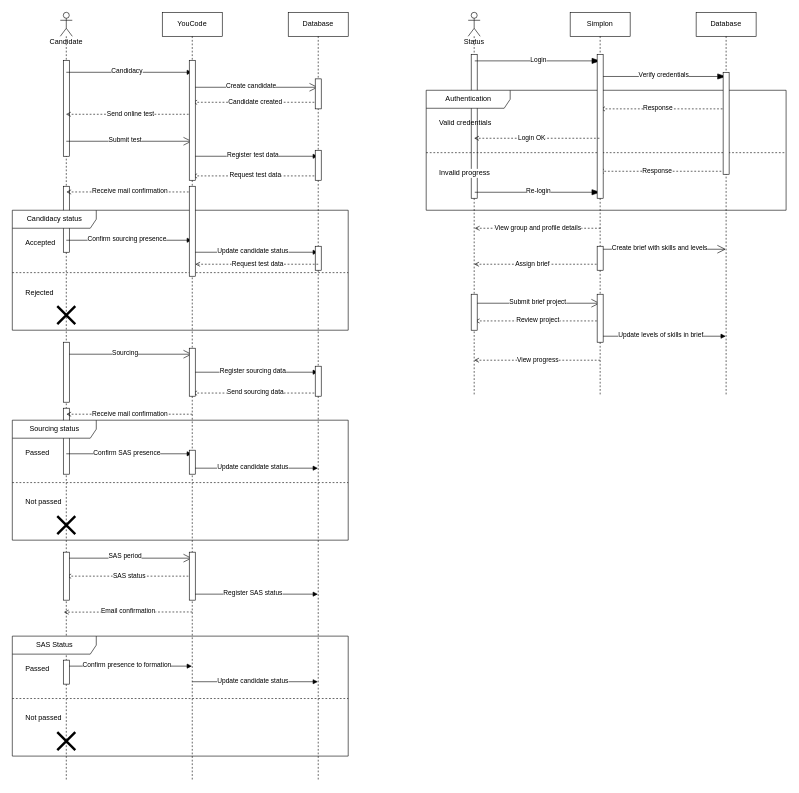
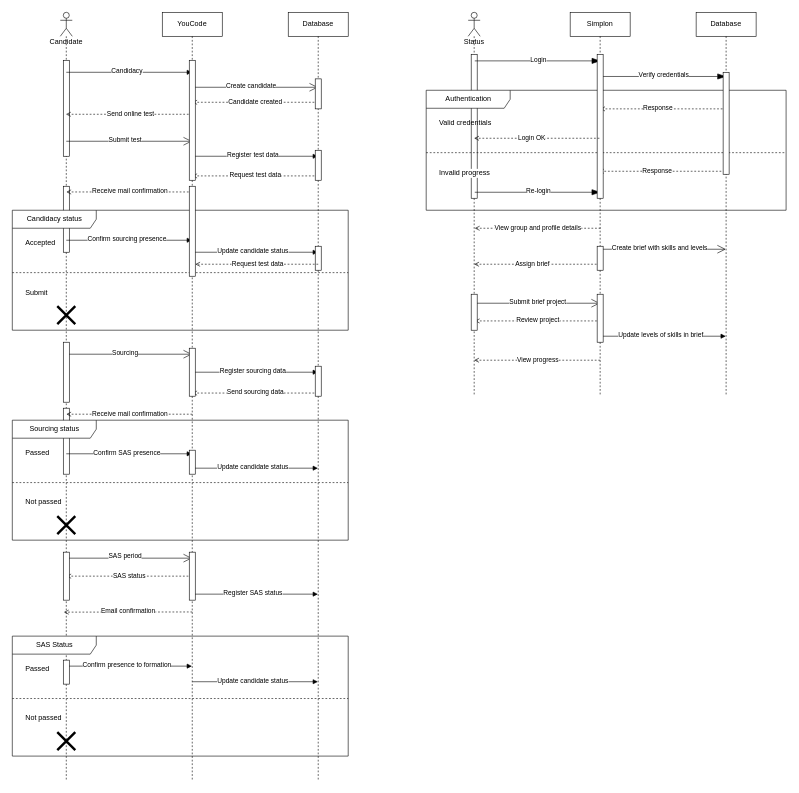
node "Rejected": label "Rejected" -> "Submit"
